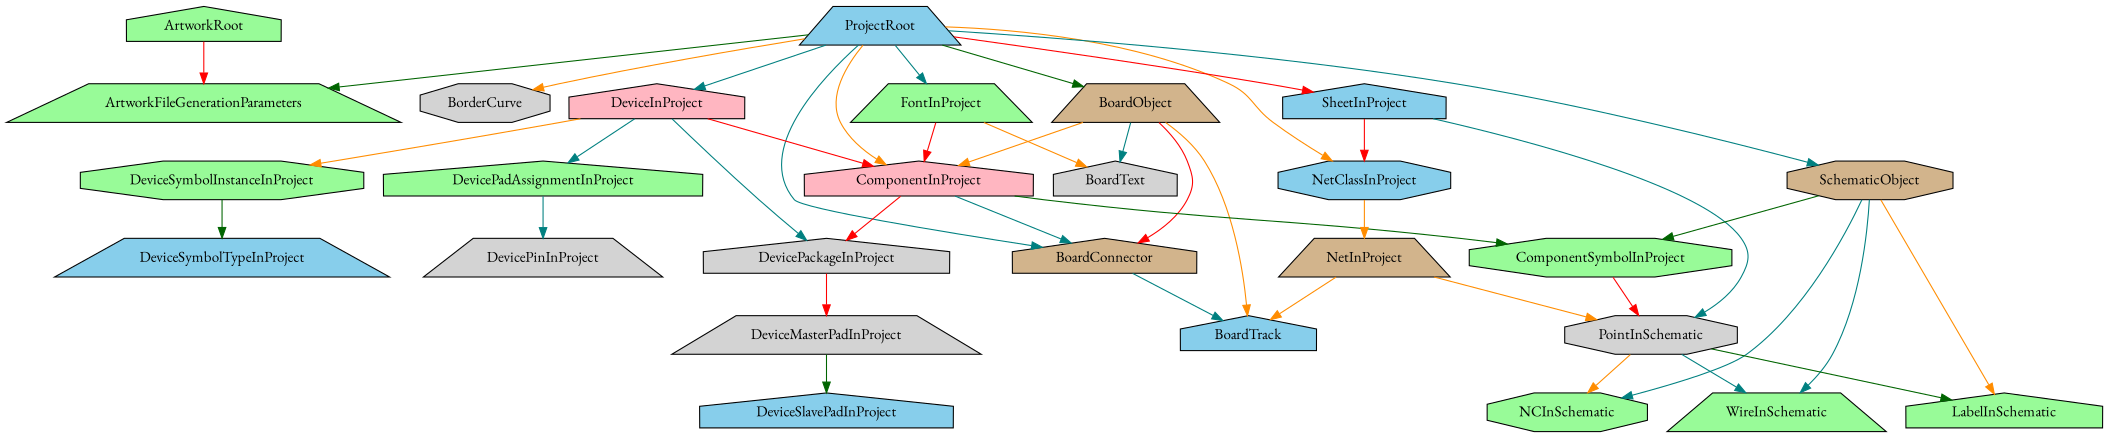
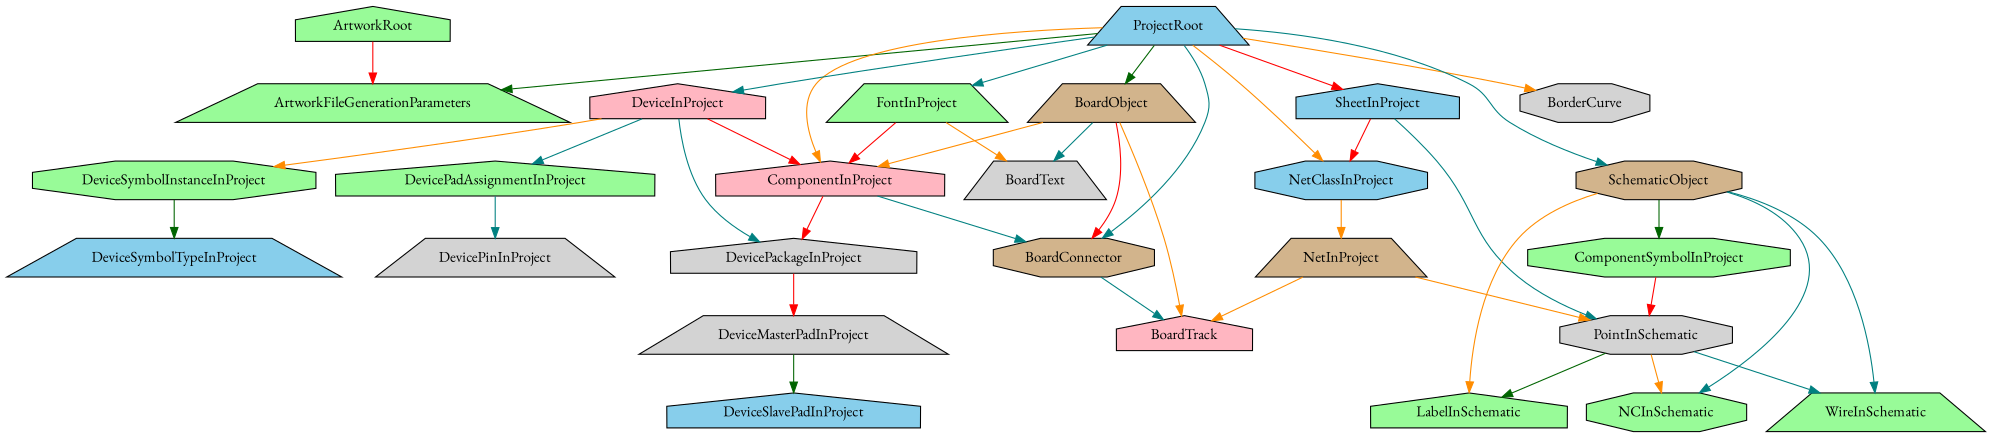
node "BoardText": shape house -> trapezium
edge "ComponentInProject" -> "ComponentSymbolInProject": removed
node "BoardConnector": shape house -> octagon
node "BoardTrack": fillcolor skyblue -> lightpink
